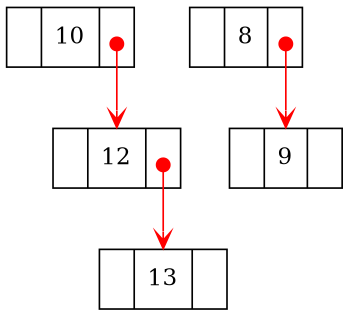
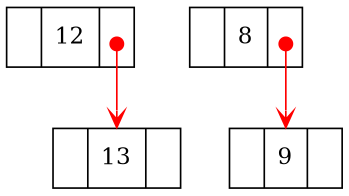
node "10": removed
